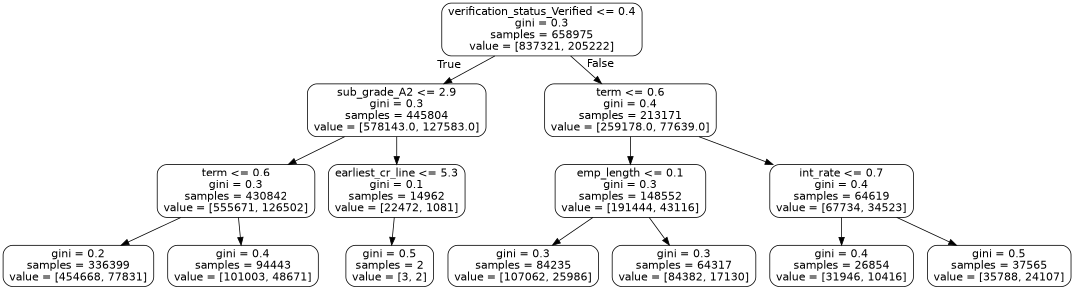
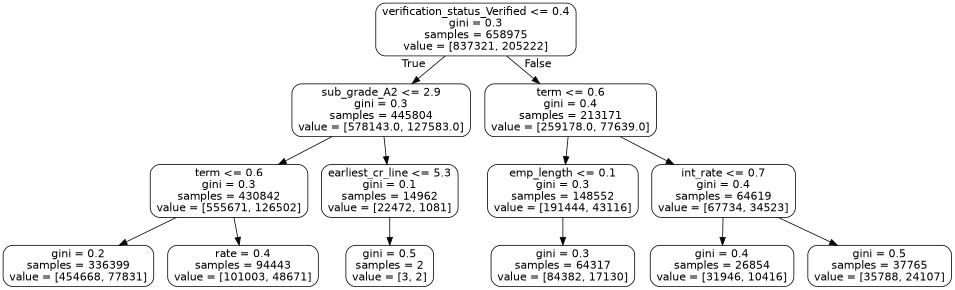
node "gini = 0.4 samples = 94443 value = [101003, 48671]": label "gini = 0.4 samples = 94443 value = [101003, 48671]" -> "rate = 0.4 samples = 94443 value = [101003, 48671]"
node "gini = 0.3 samples = 84235 value = [107062, 25986]": removed
node "gini = 0.5 samples = 37565 value = [35788, 24107]": label "gini = 0.5 samples = 37565 value = [35788, 24107]" -> "gini = 0.5 samples = 37765 value = [35788, 24107]"
